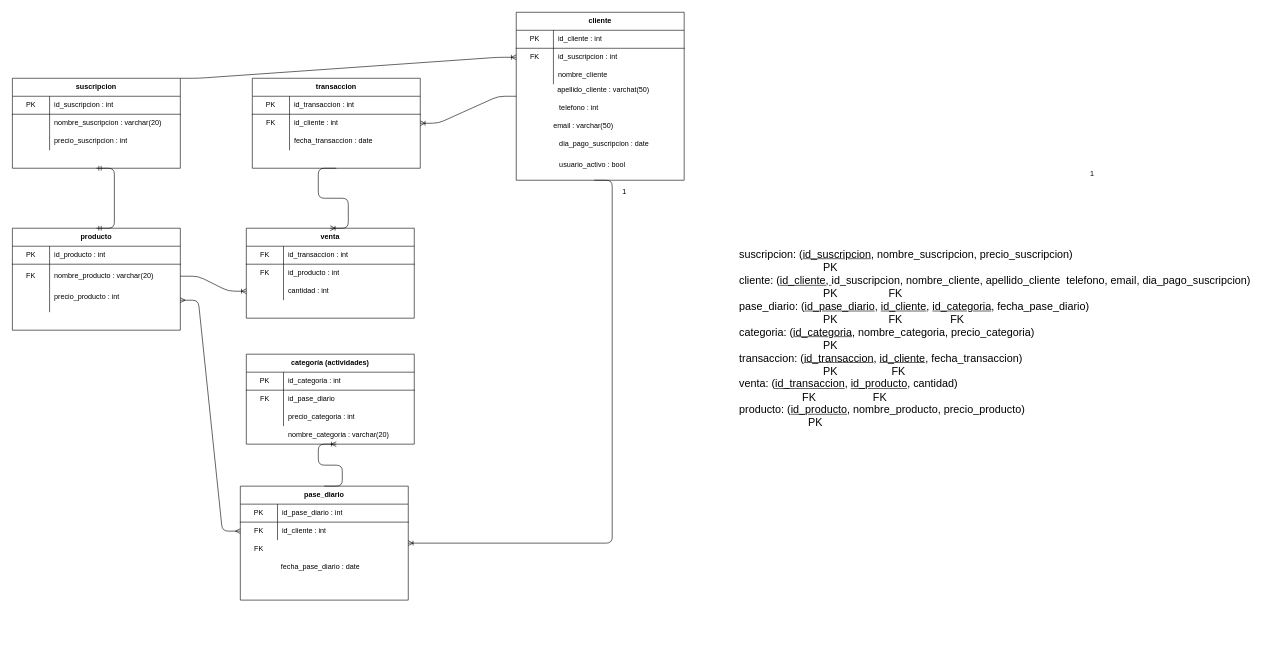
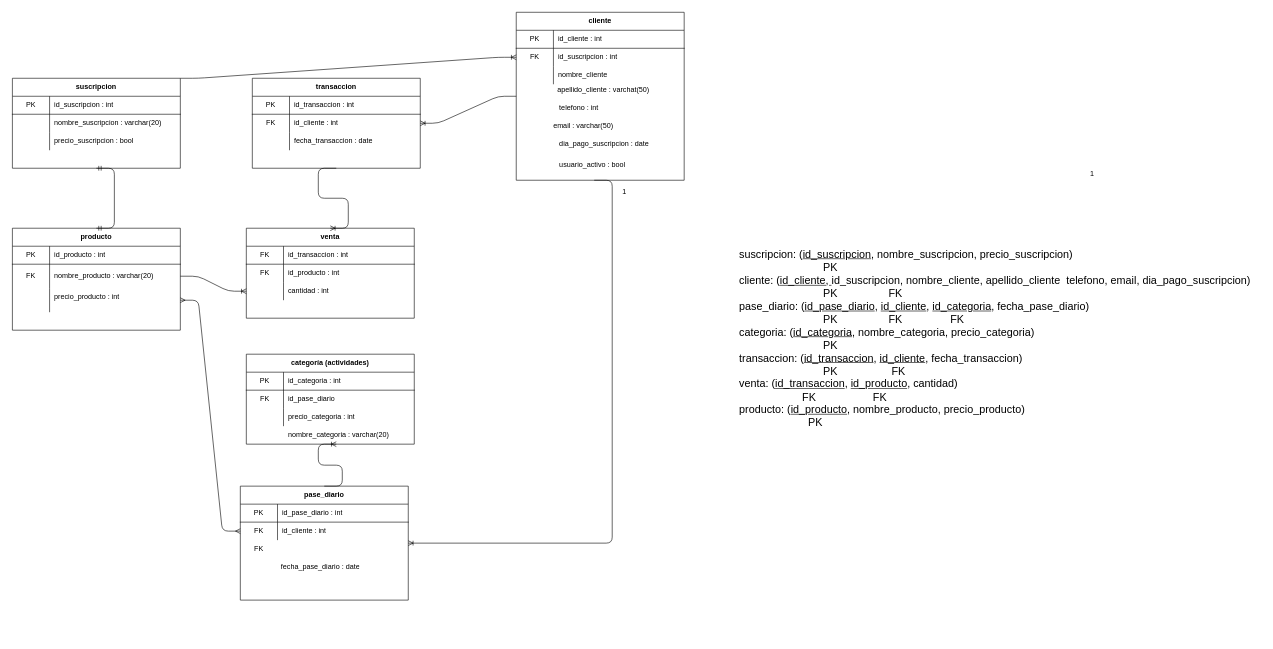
node "precio_suscripcion : int": label "precio_suscripcion : int" -> "precio_suscripcion : bool"
